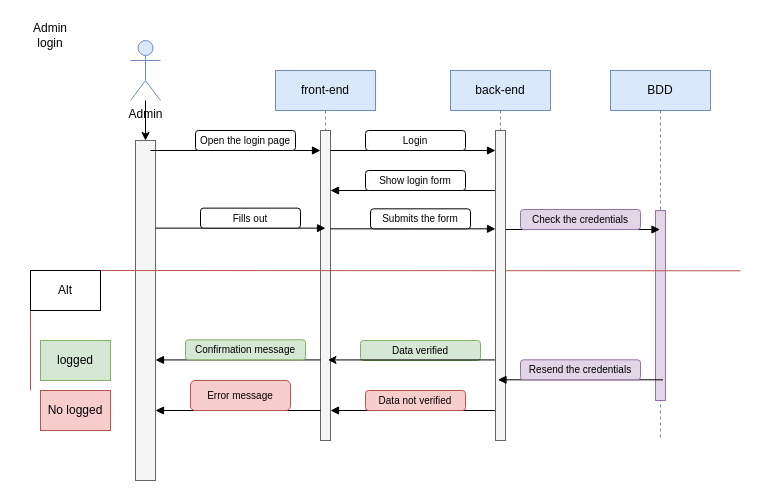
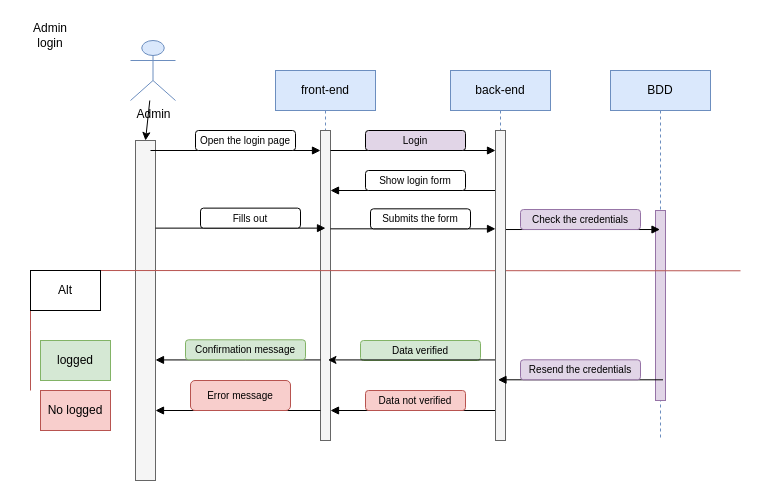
node "Admin": size 30x60 -> 45x60
node "Login": fillcolor #ffffff -> #e1d5e7
